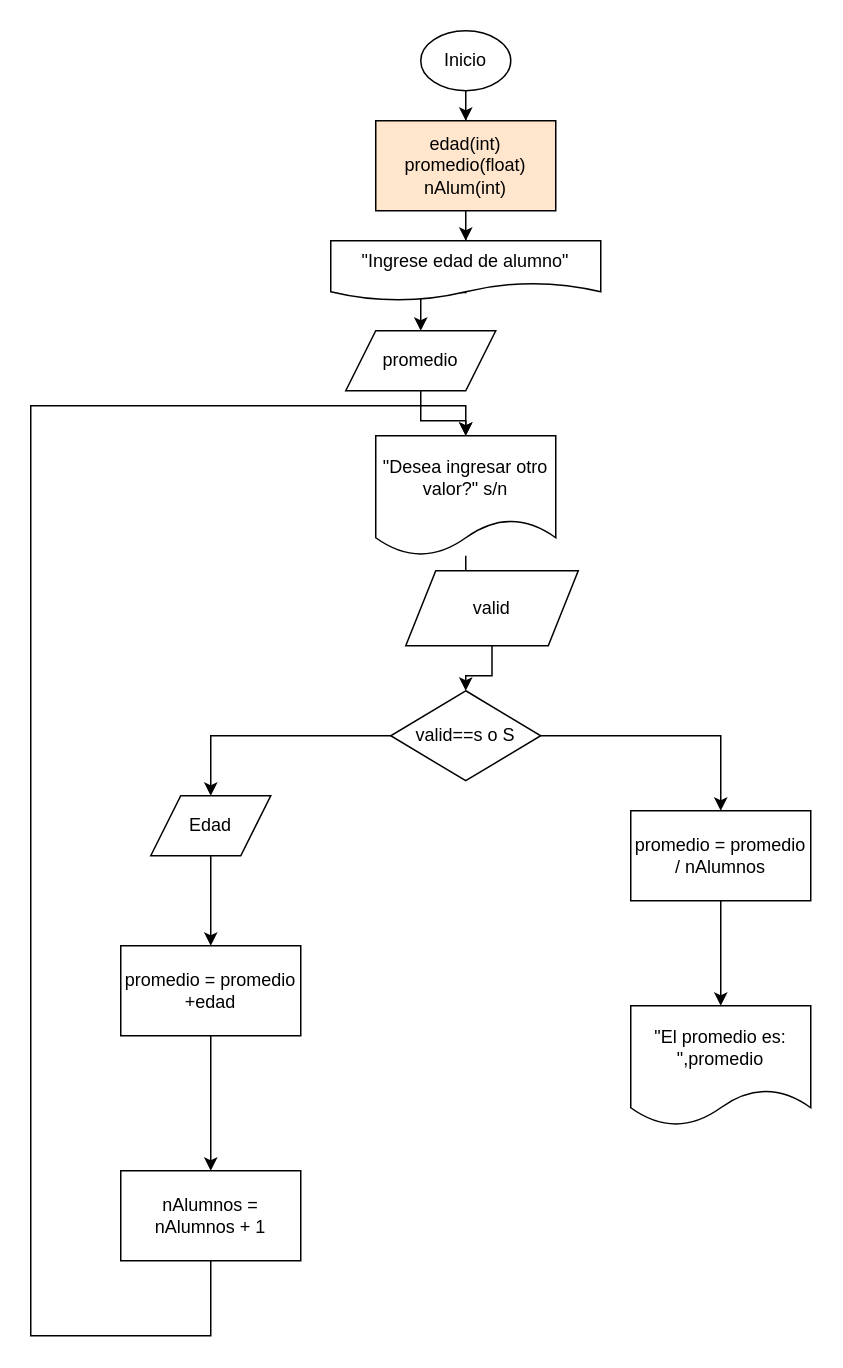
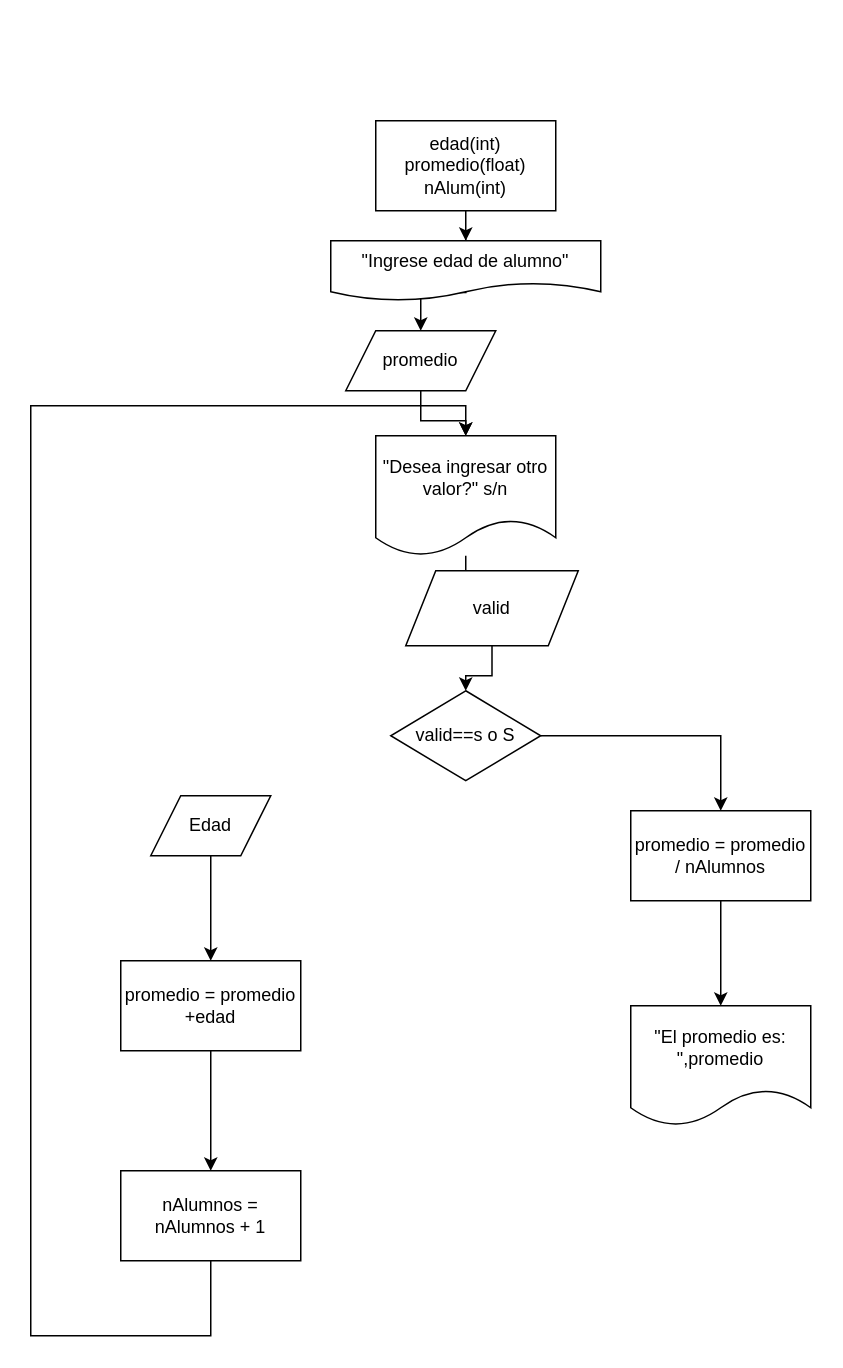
node "Inicio": removed
edge "Inicio" -> "edad(int) promedio(float) nAlum(int)": removed
node "edad(int) promedio(float) nAlum(int)": fillcolor #ffe6cc -> #ffffff
edge "valid==s o S" -> "Edad": removed
node "promedio = promedio +edad": moved (211, 991) -> (211, 1006)
